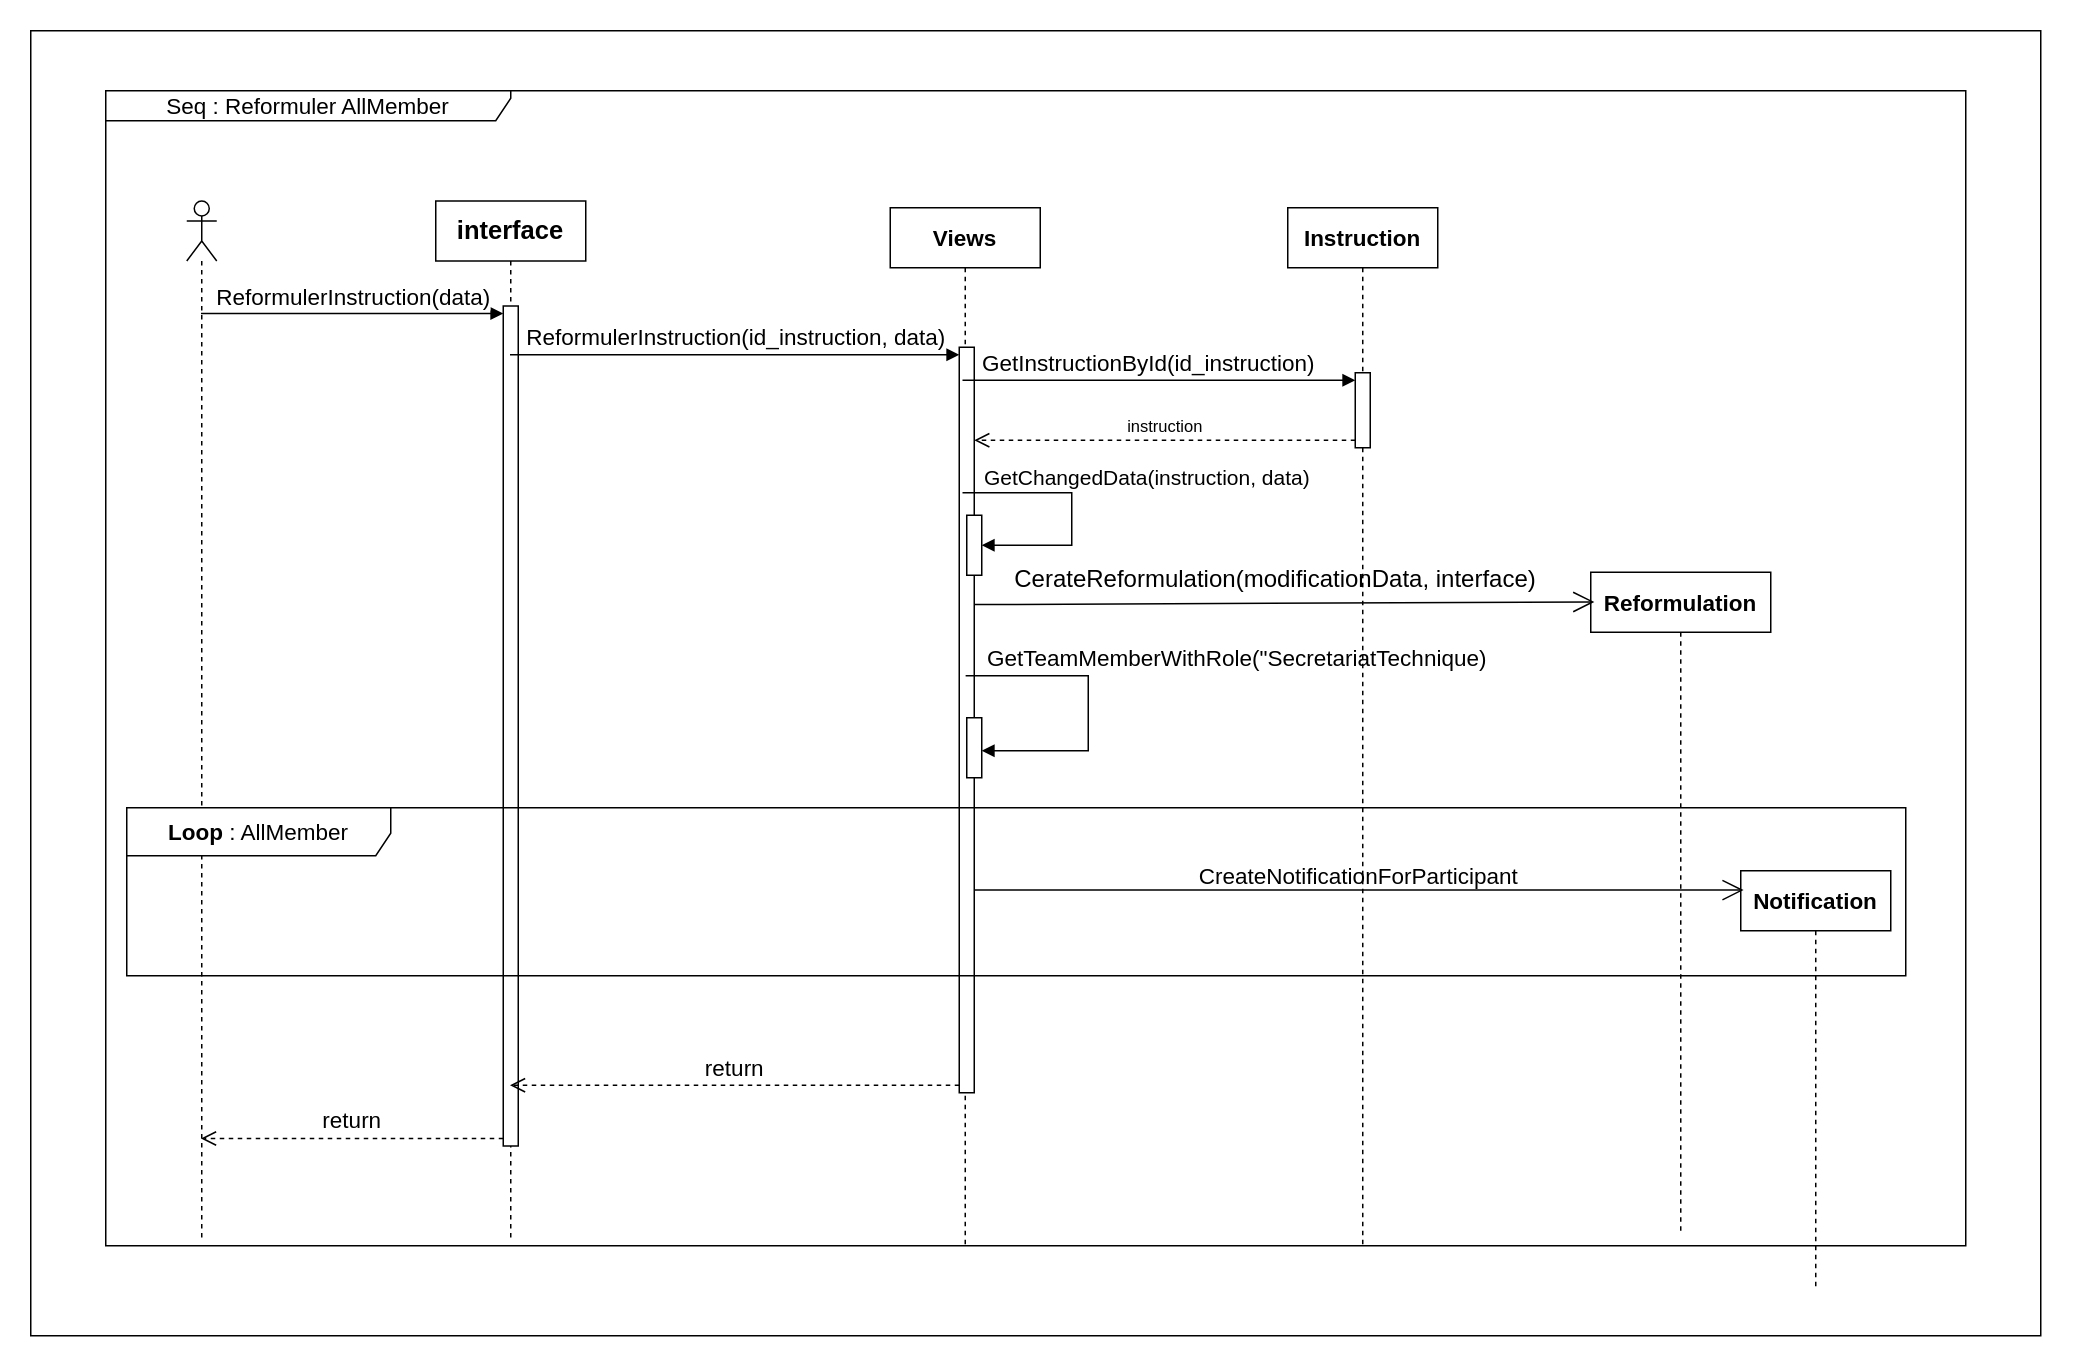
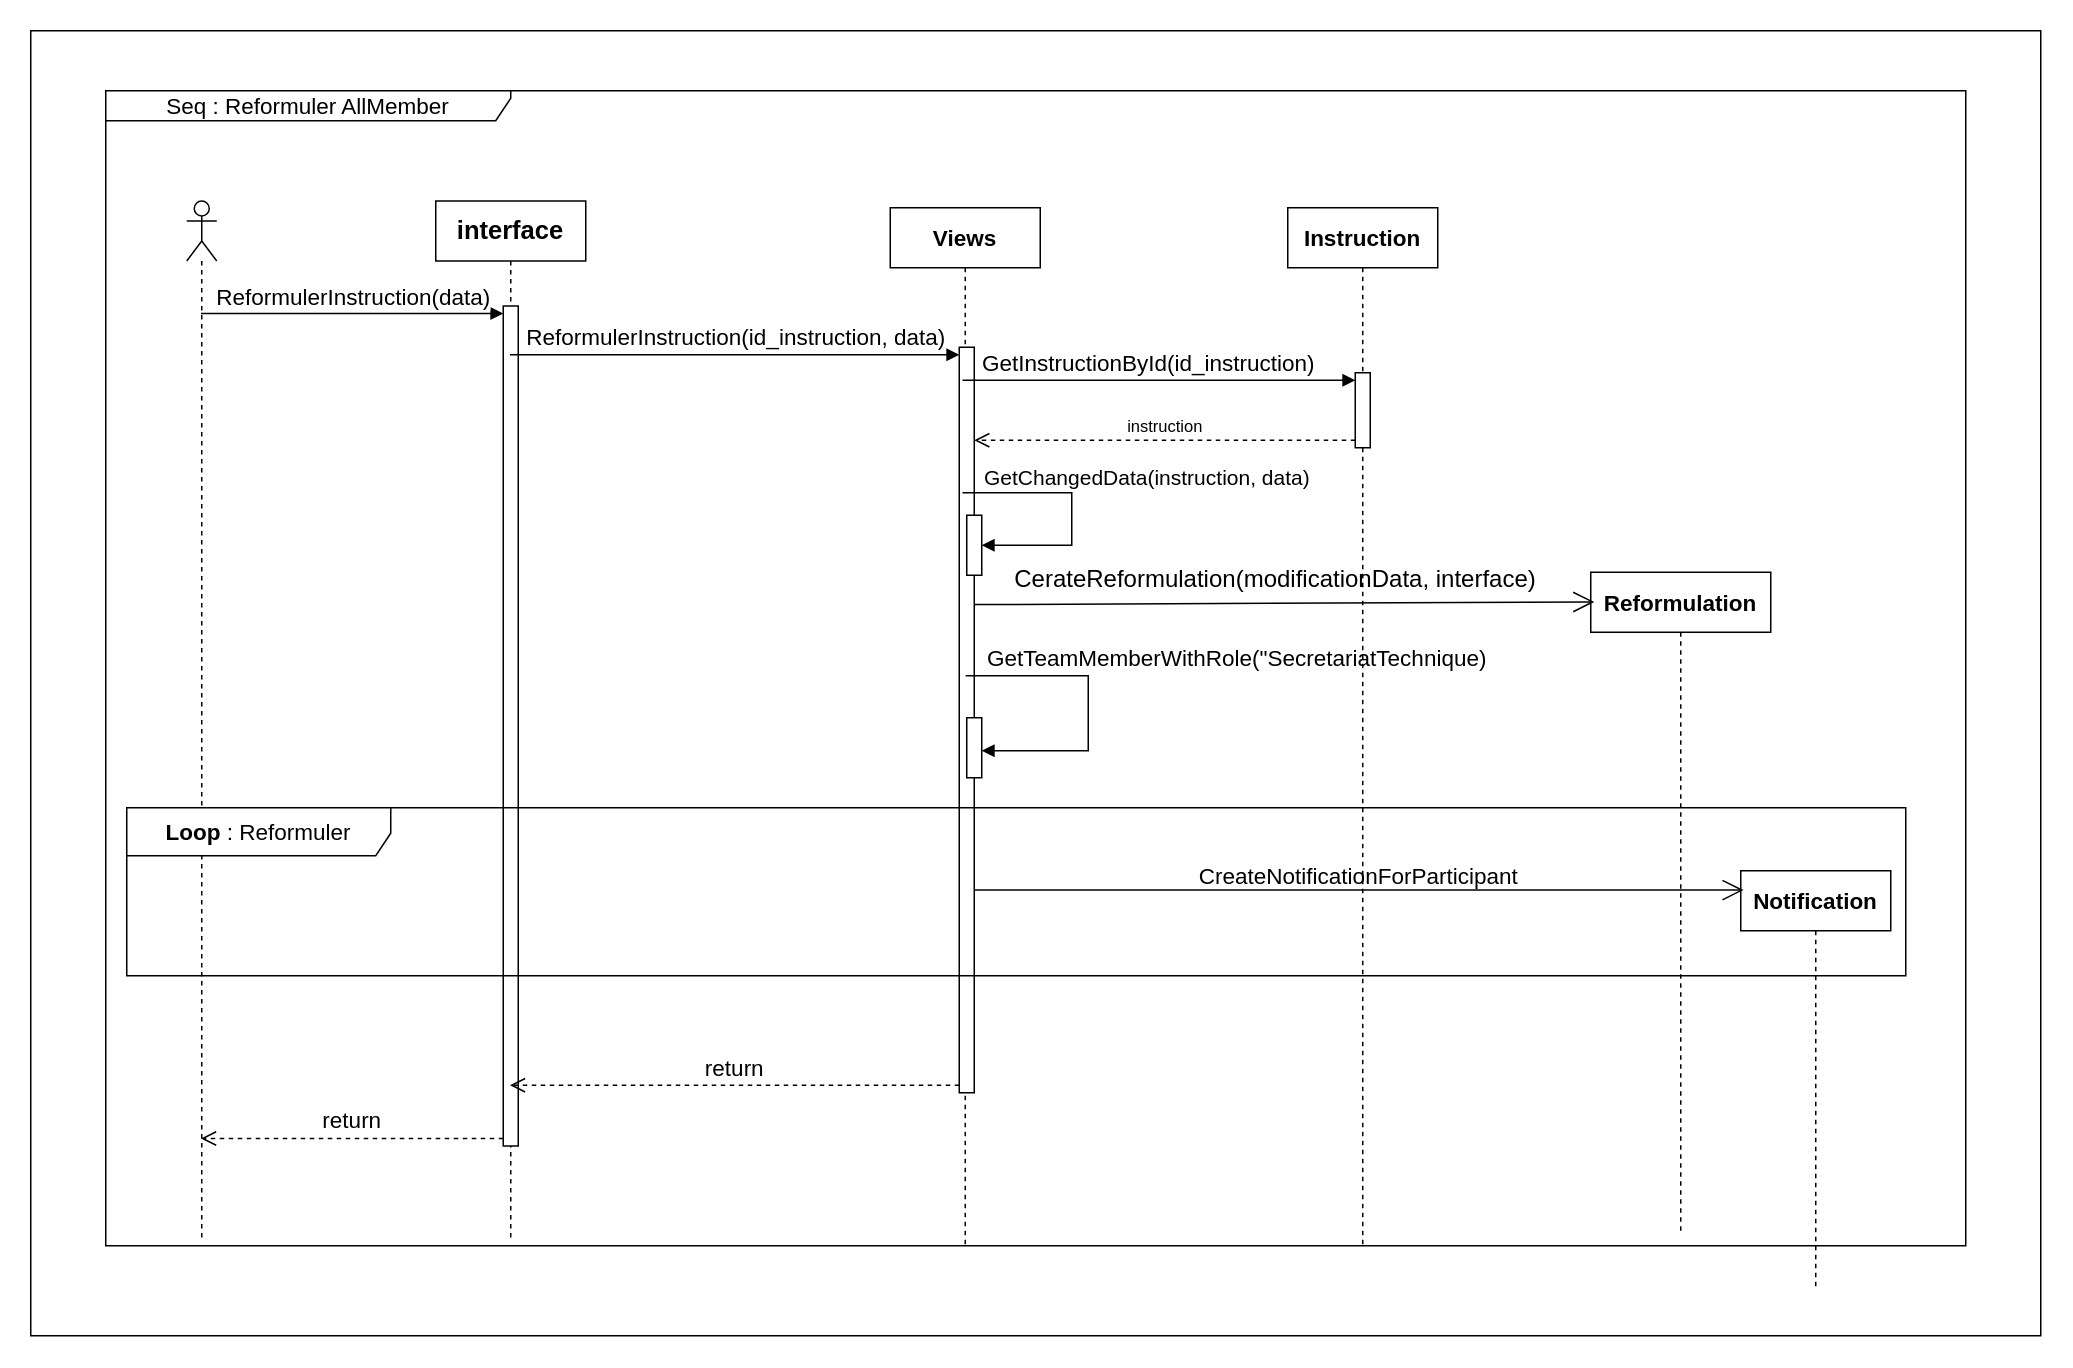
node "Loop : AllMember": label "Loop : AllMember" -> "Loop : Reformuler"
